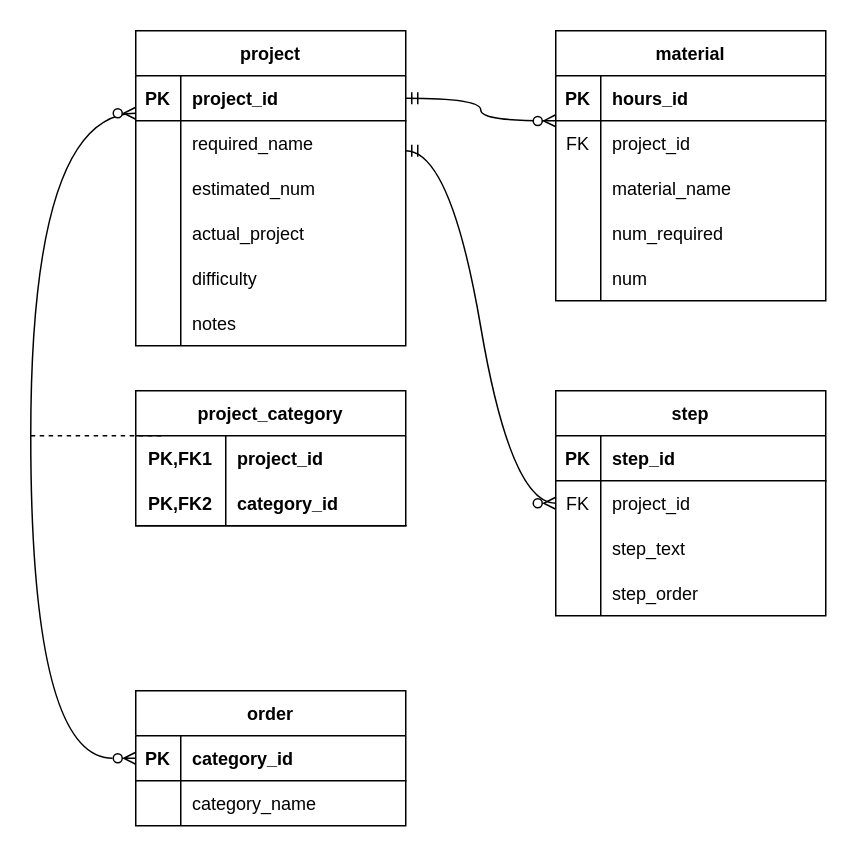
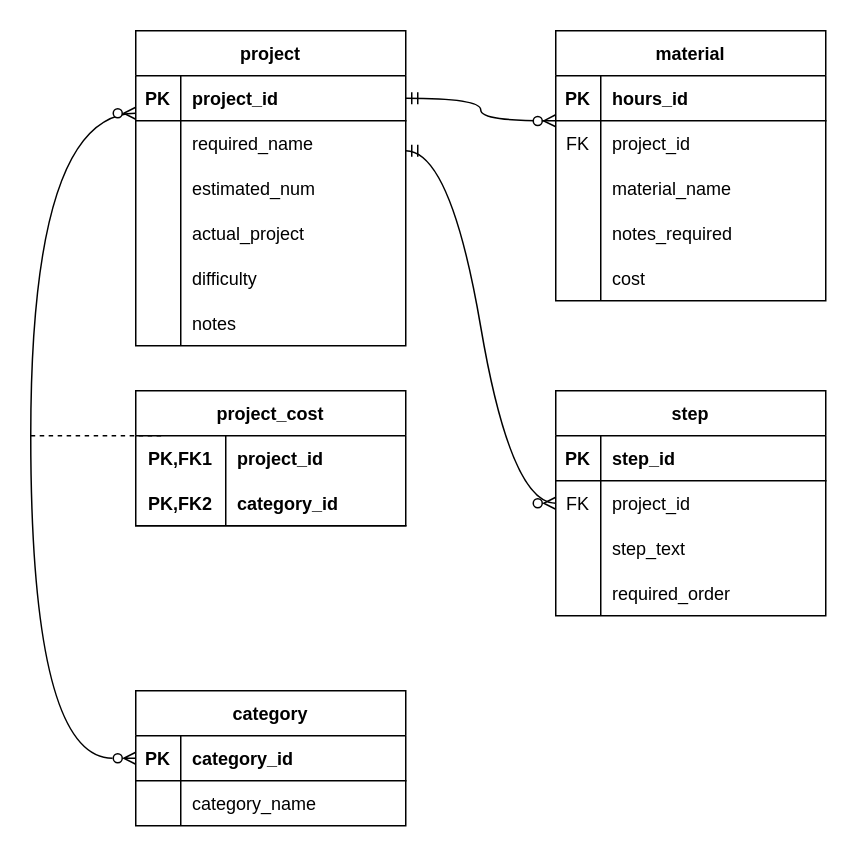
node "num_required": label "num_required" -> "notes_required"
node "num": label "num" -> "cost"
node "project_category": label "project_category" -> "project_cost"
node "step_order": label "step_order" -> "required_order"
node "order": label "order" -> "category"
